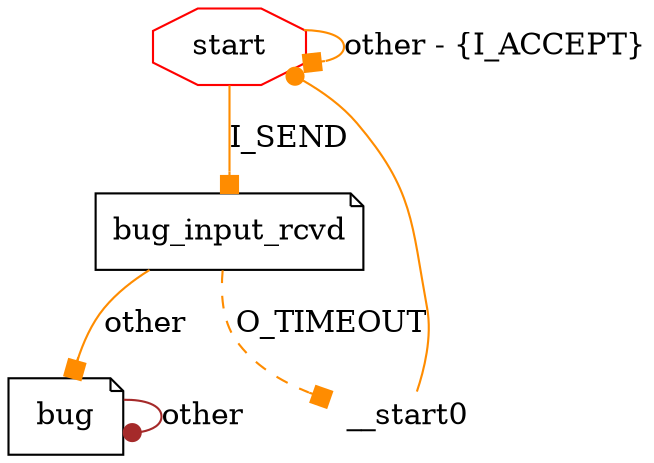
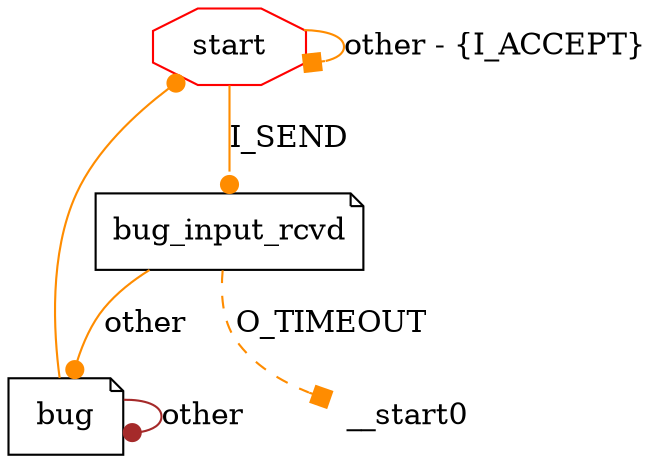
edge "start" -> "bug_input_rcvd": arrowhead box -> dot
edge "__start0" -> "start": now "bug" -> "start"
edge "bug_input_rcvd" -> "bug": arrowhead box -> dot
